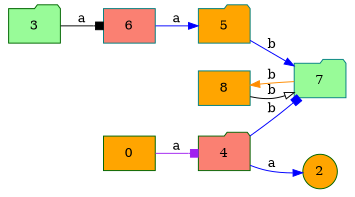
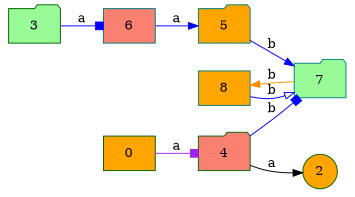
edge "3" -> "6": color black -> blue
edge "8" -> "7": color black -> blue
edge "4" -> "2": color blue -> black
